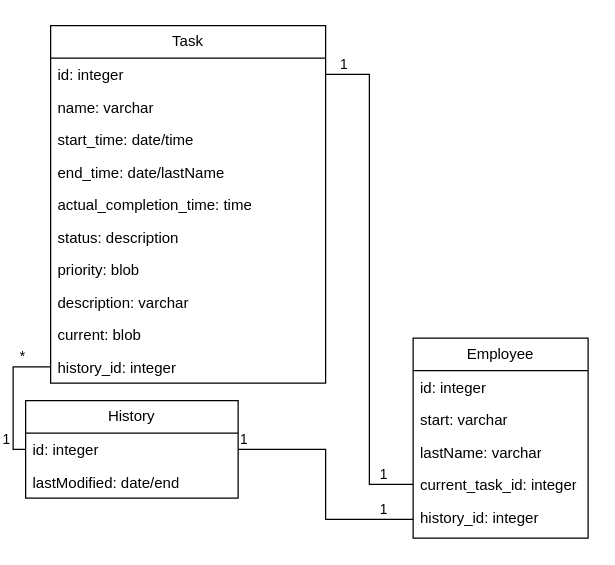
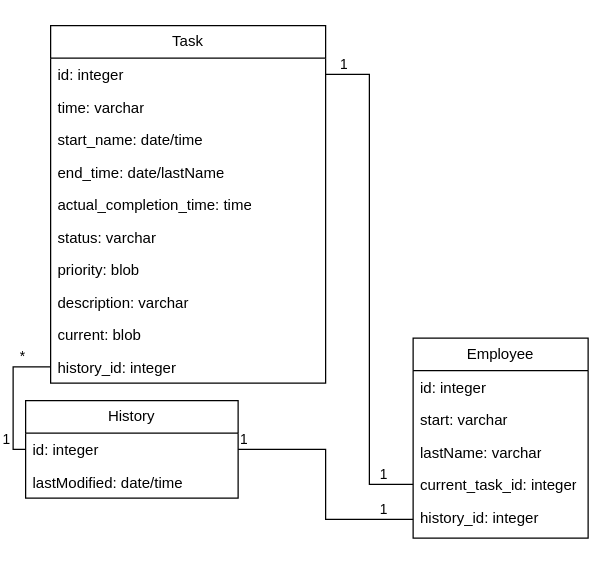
node "name: varchar": label "name: varchar" -> "time: varchar"
node "start_time: date/time": label "start_time: date/time" -> "start_name: date/time"
node "status: description": label "status: description" -> "status: varchar"
node "lastModified: date/end": label "lastModified: date/end" -> "lastModified: date/time"
